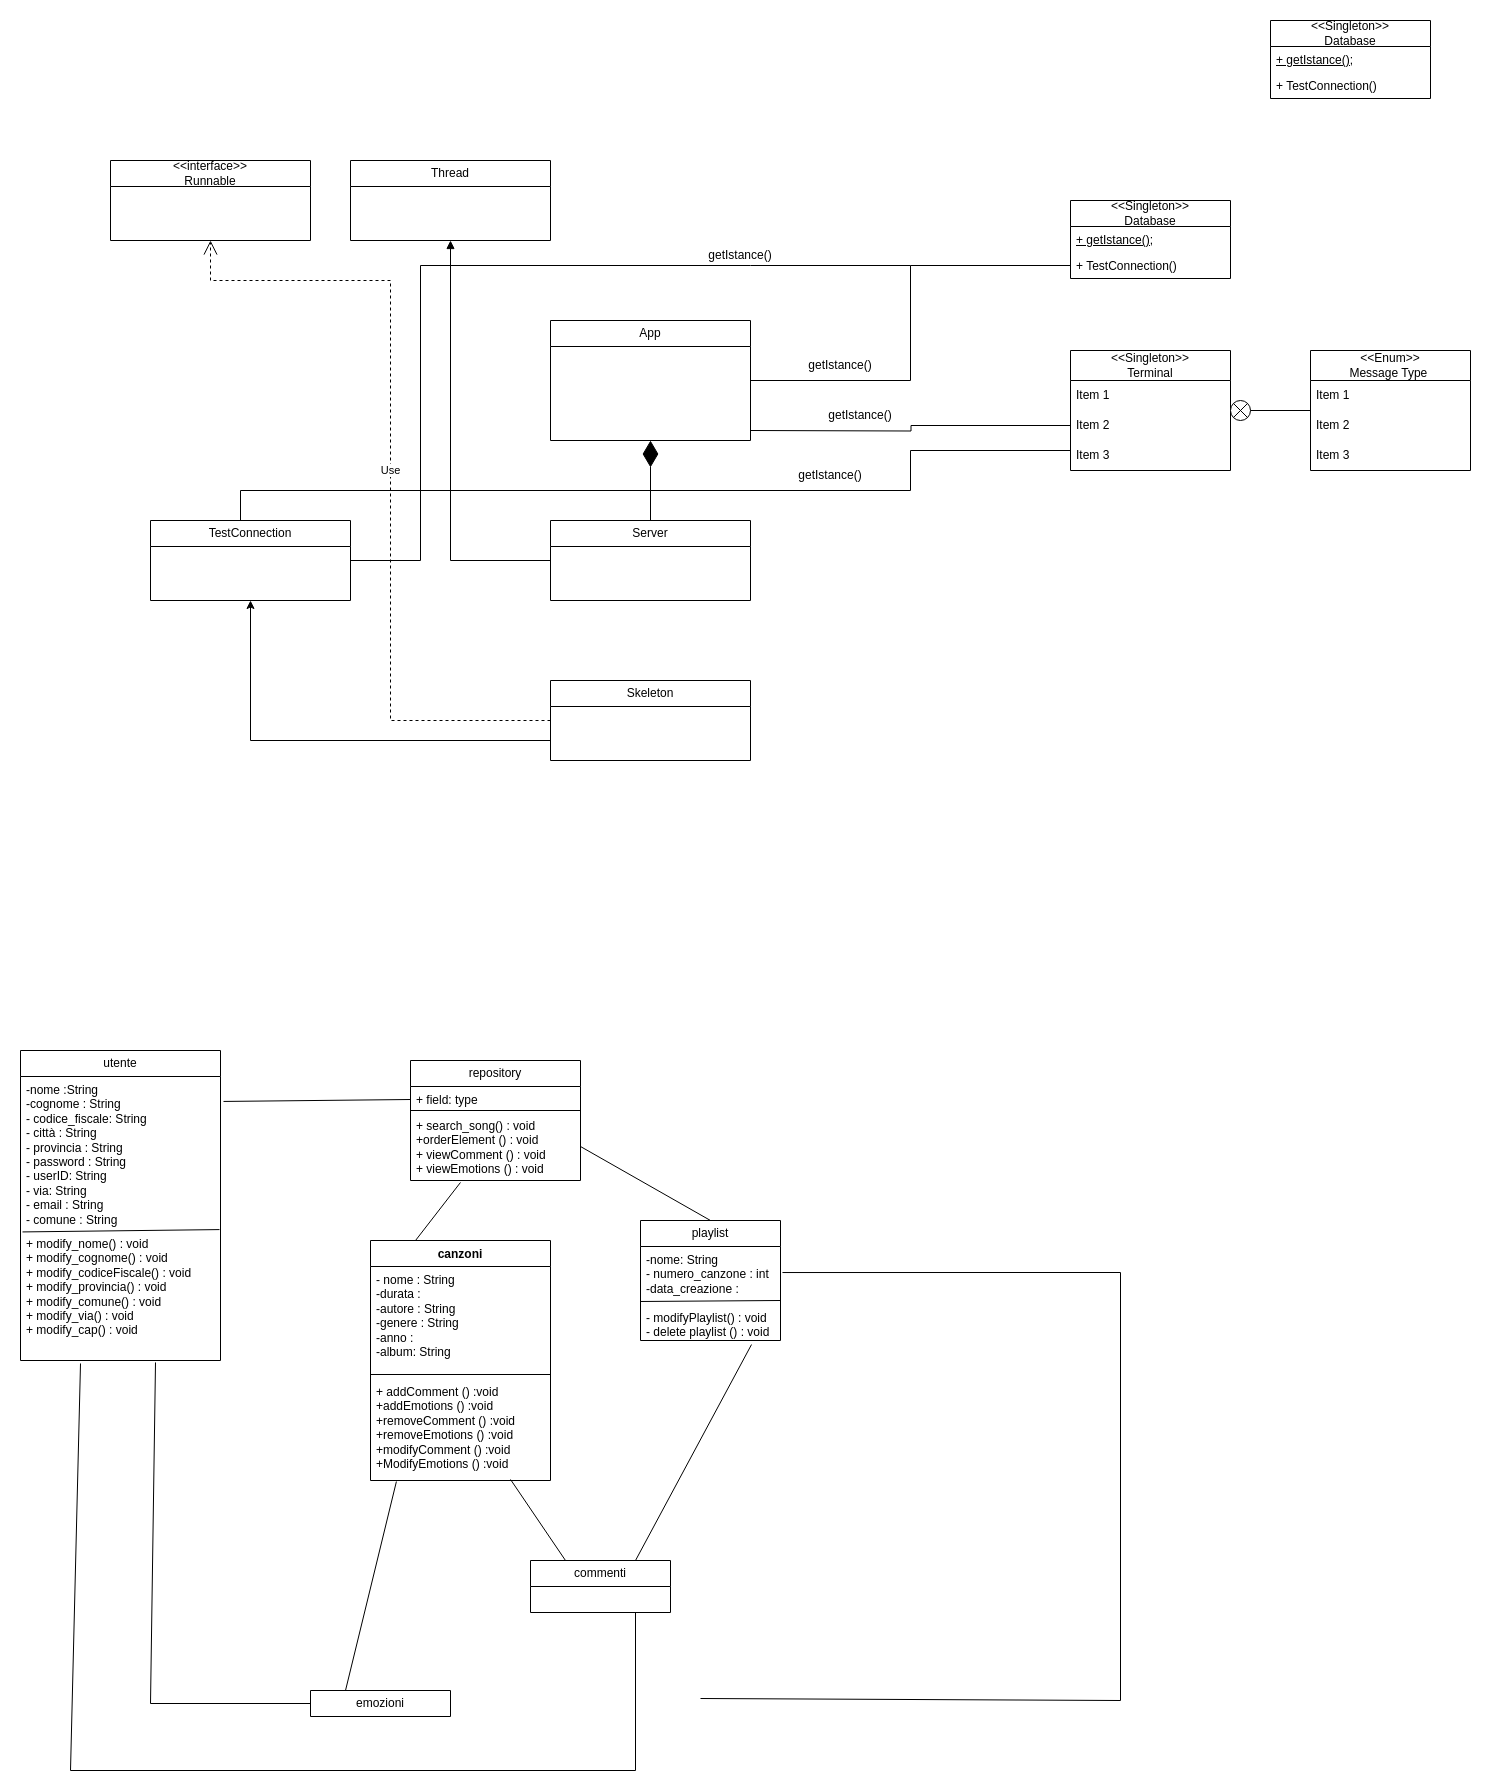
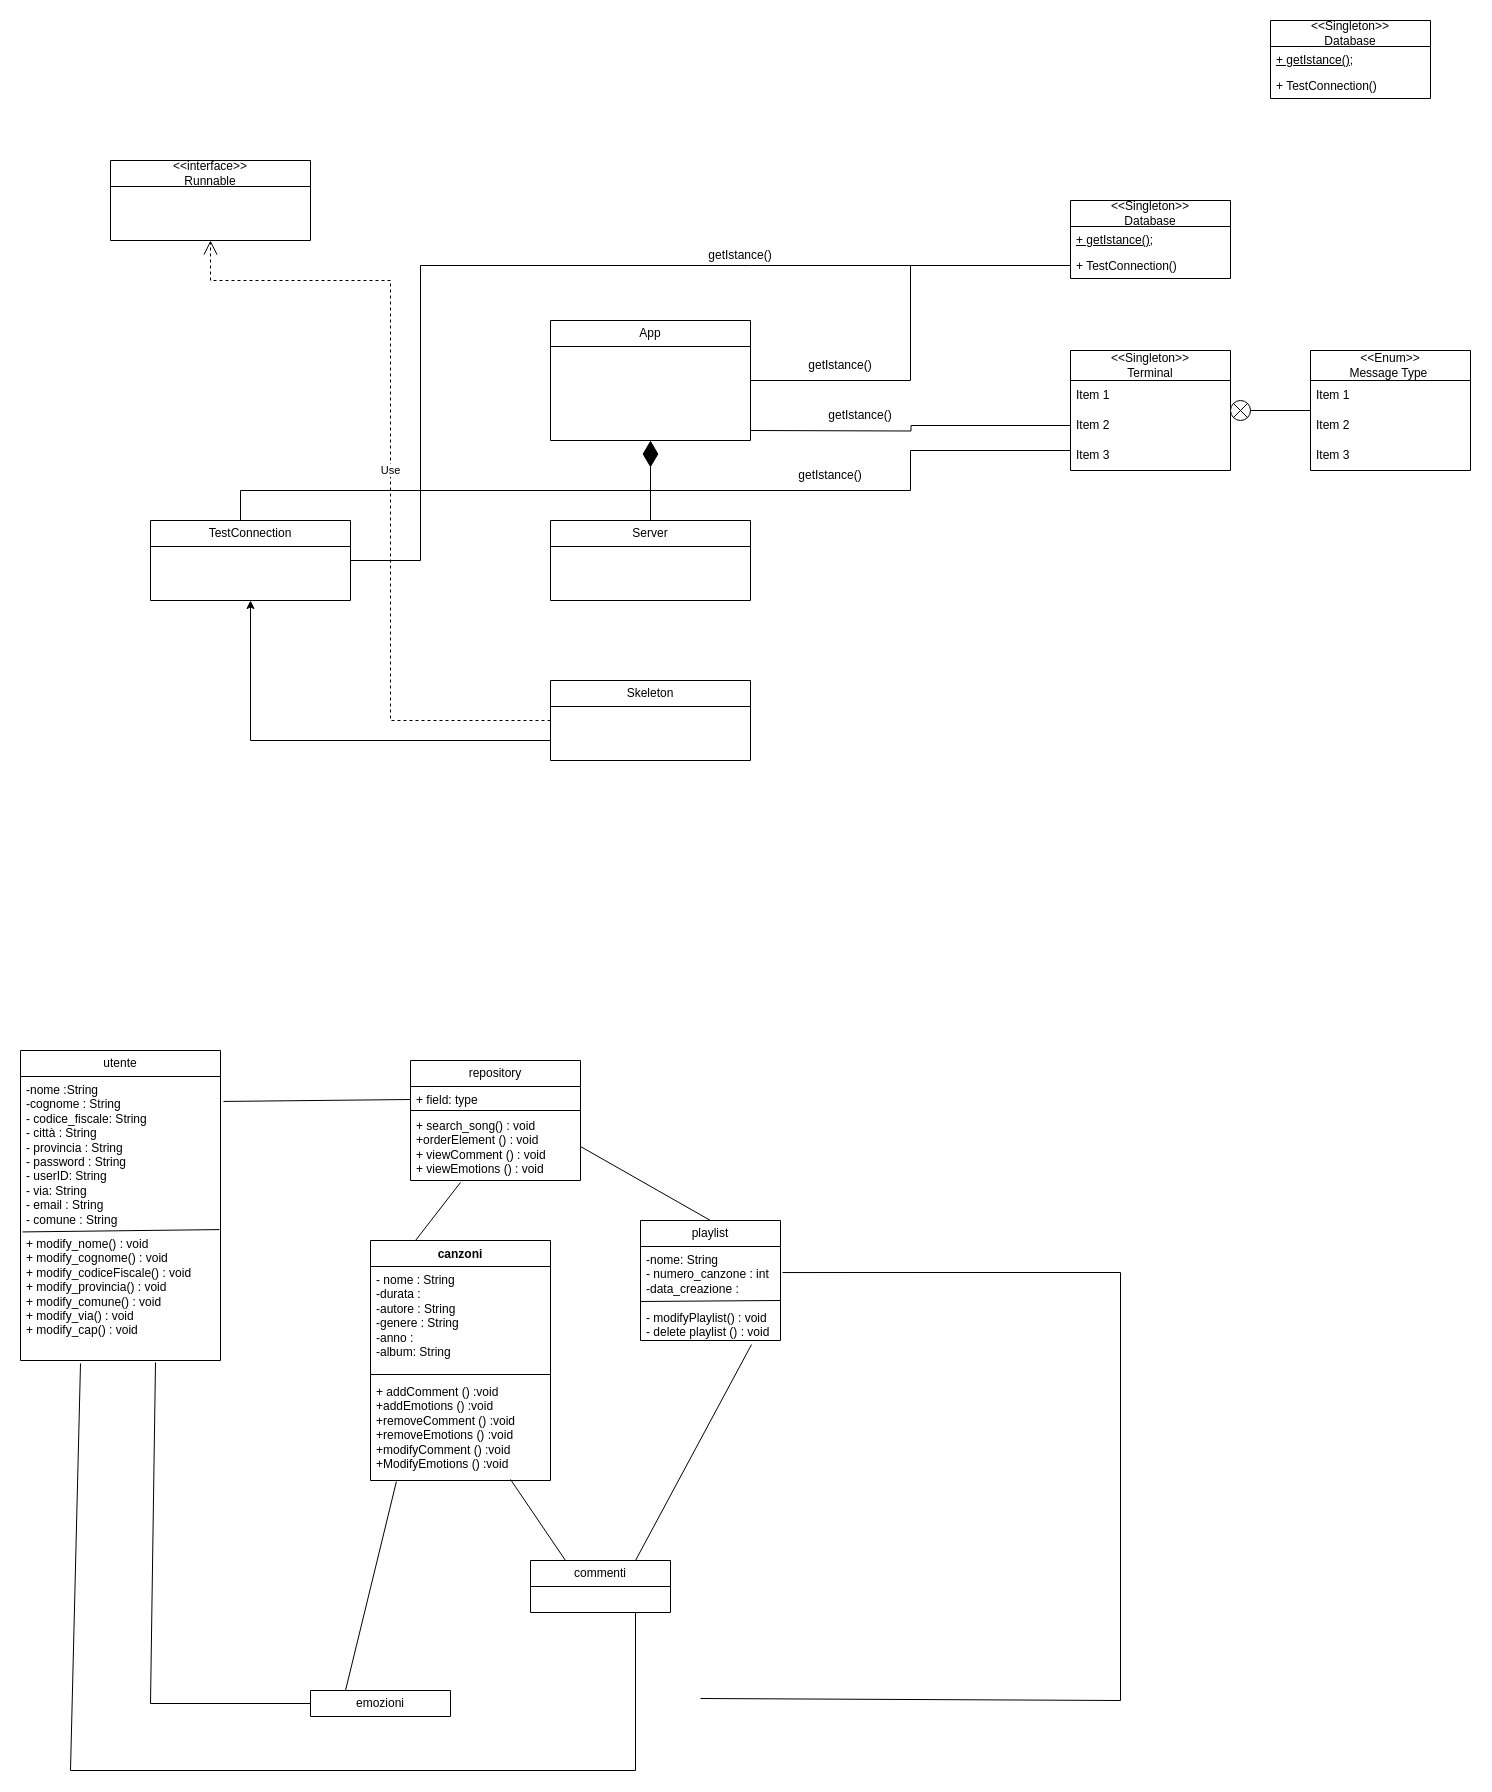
node "Thread": removed
edge "Server" -> "Thread": removed
